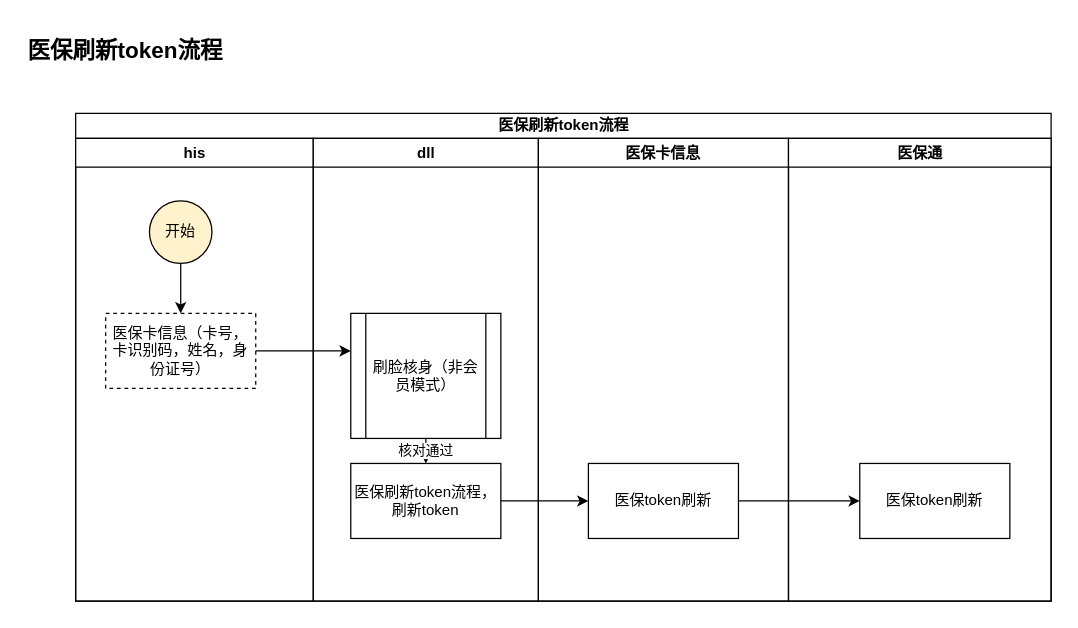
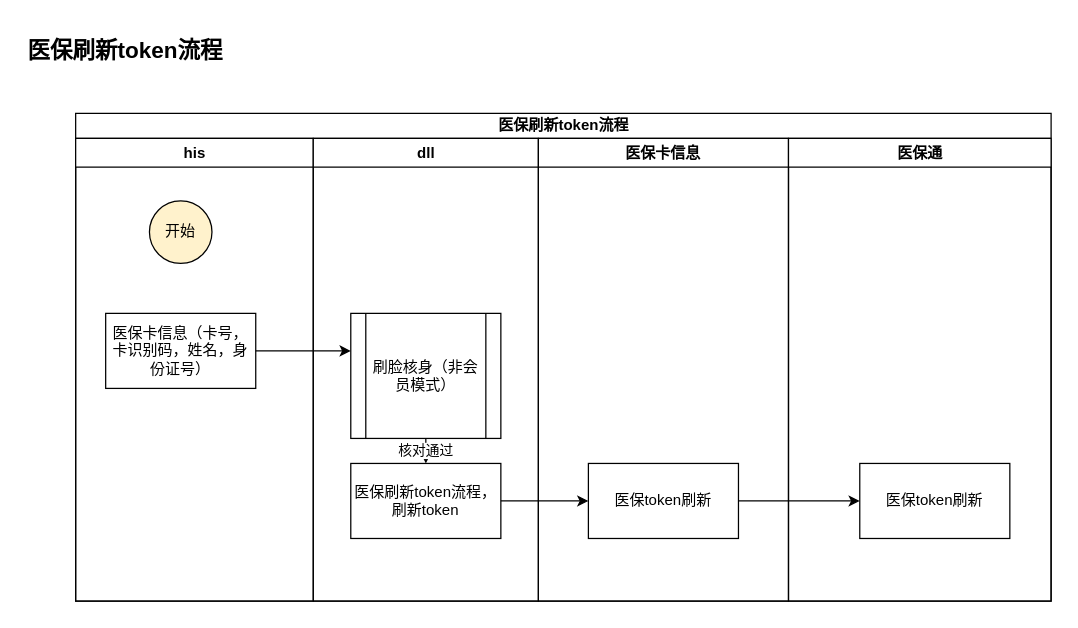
edge "开始" -> "医保卡信息（卡号，卡识别码，姓名，身份证号）": removed
node "医保卡信息（卡号，卡识别码，姓名，身份证号）": style dashed -> solid
